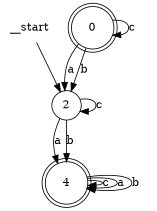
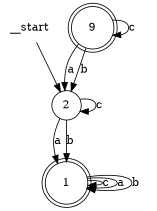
node "0": label "0" -> "9"
node "4": label "4" -> "1"
